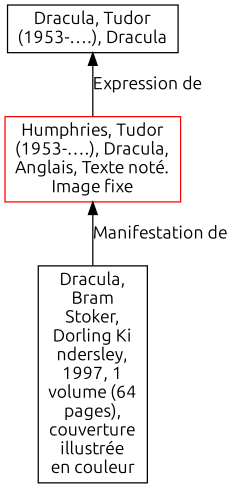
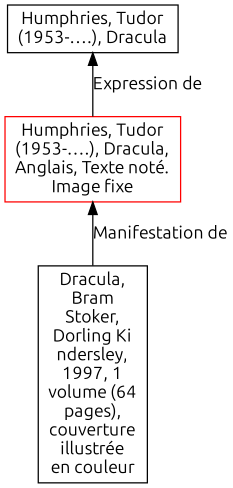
node "Dracula, Tudor (1953-….), Dracula": label "Dracula, Tudor (1953-….), Dracula" -> "Humphries, Tudor (1953-….), Dracula"
